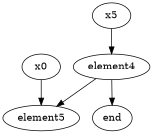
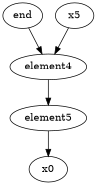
edge "x0" -> "element5": reversed
edge "element4" -> "end": reversed
